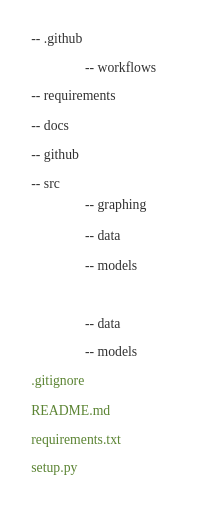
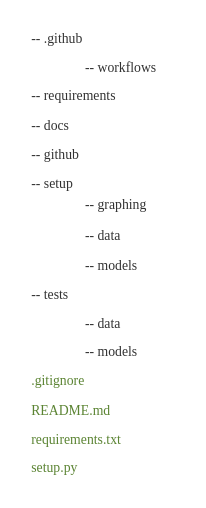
node "-- src": label "-- src" -> "-- setup"
node "-- tests": added
